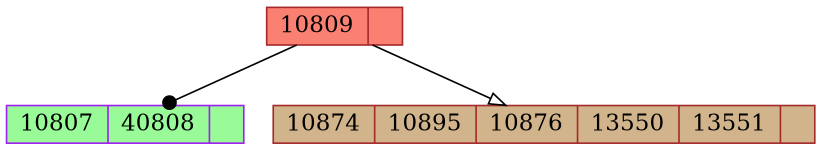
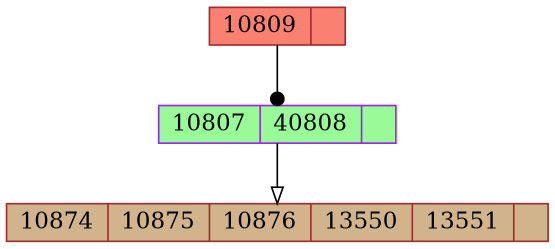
edge "10809" -> "10874": now "10807" -> "10874"
node "10874": text "10895" -> "10875"
